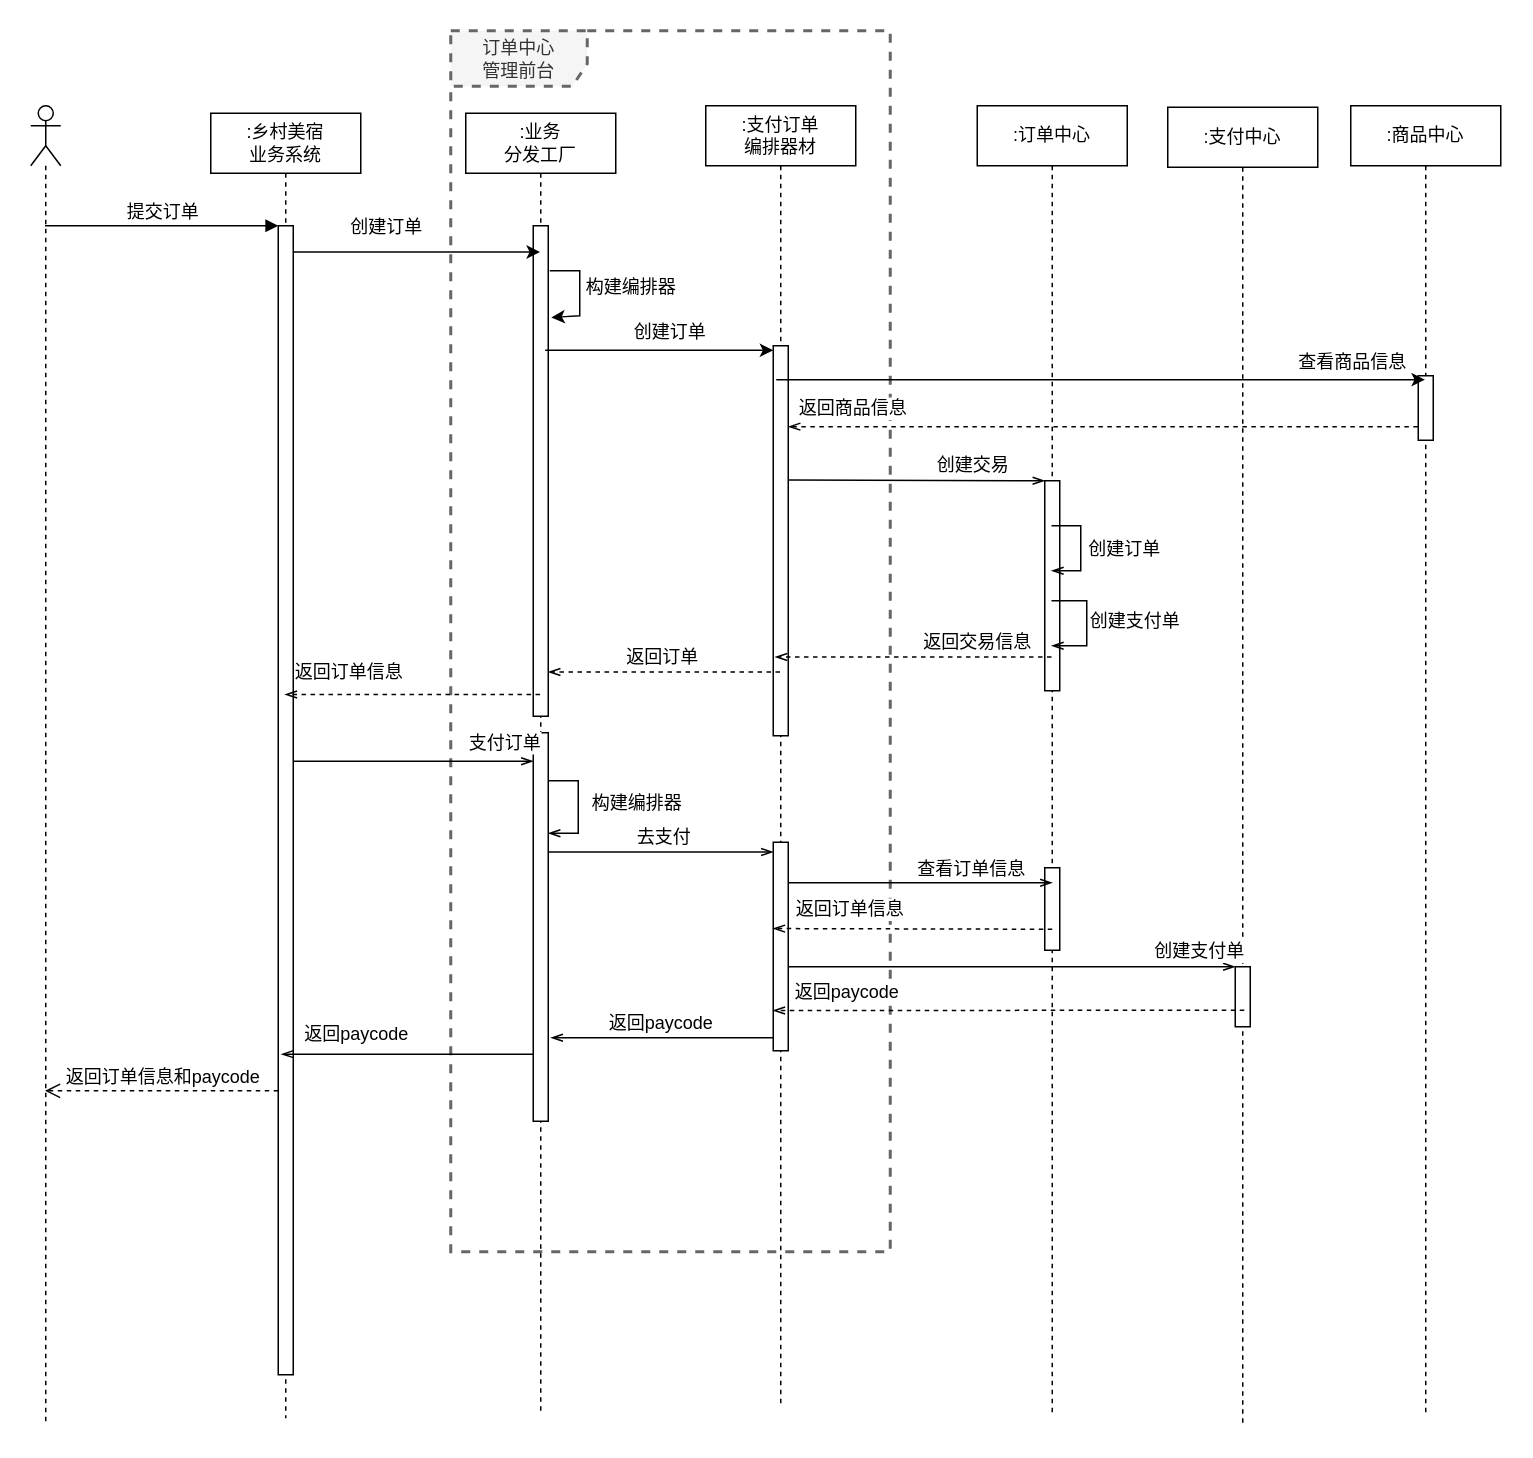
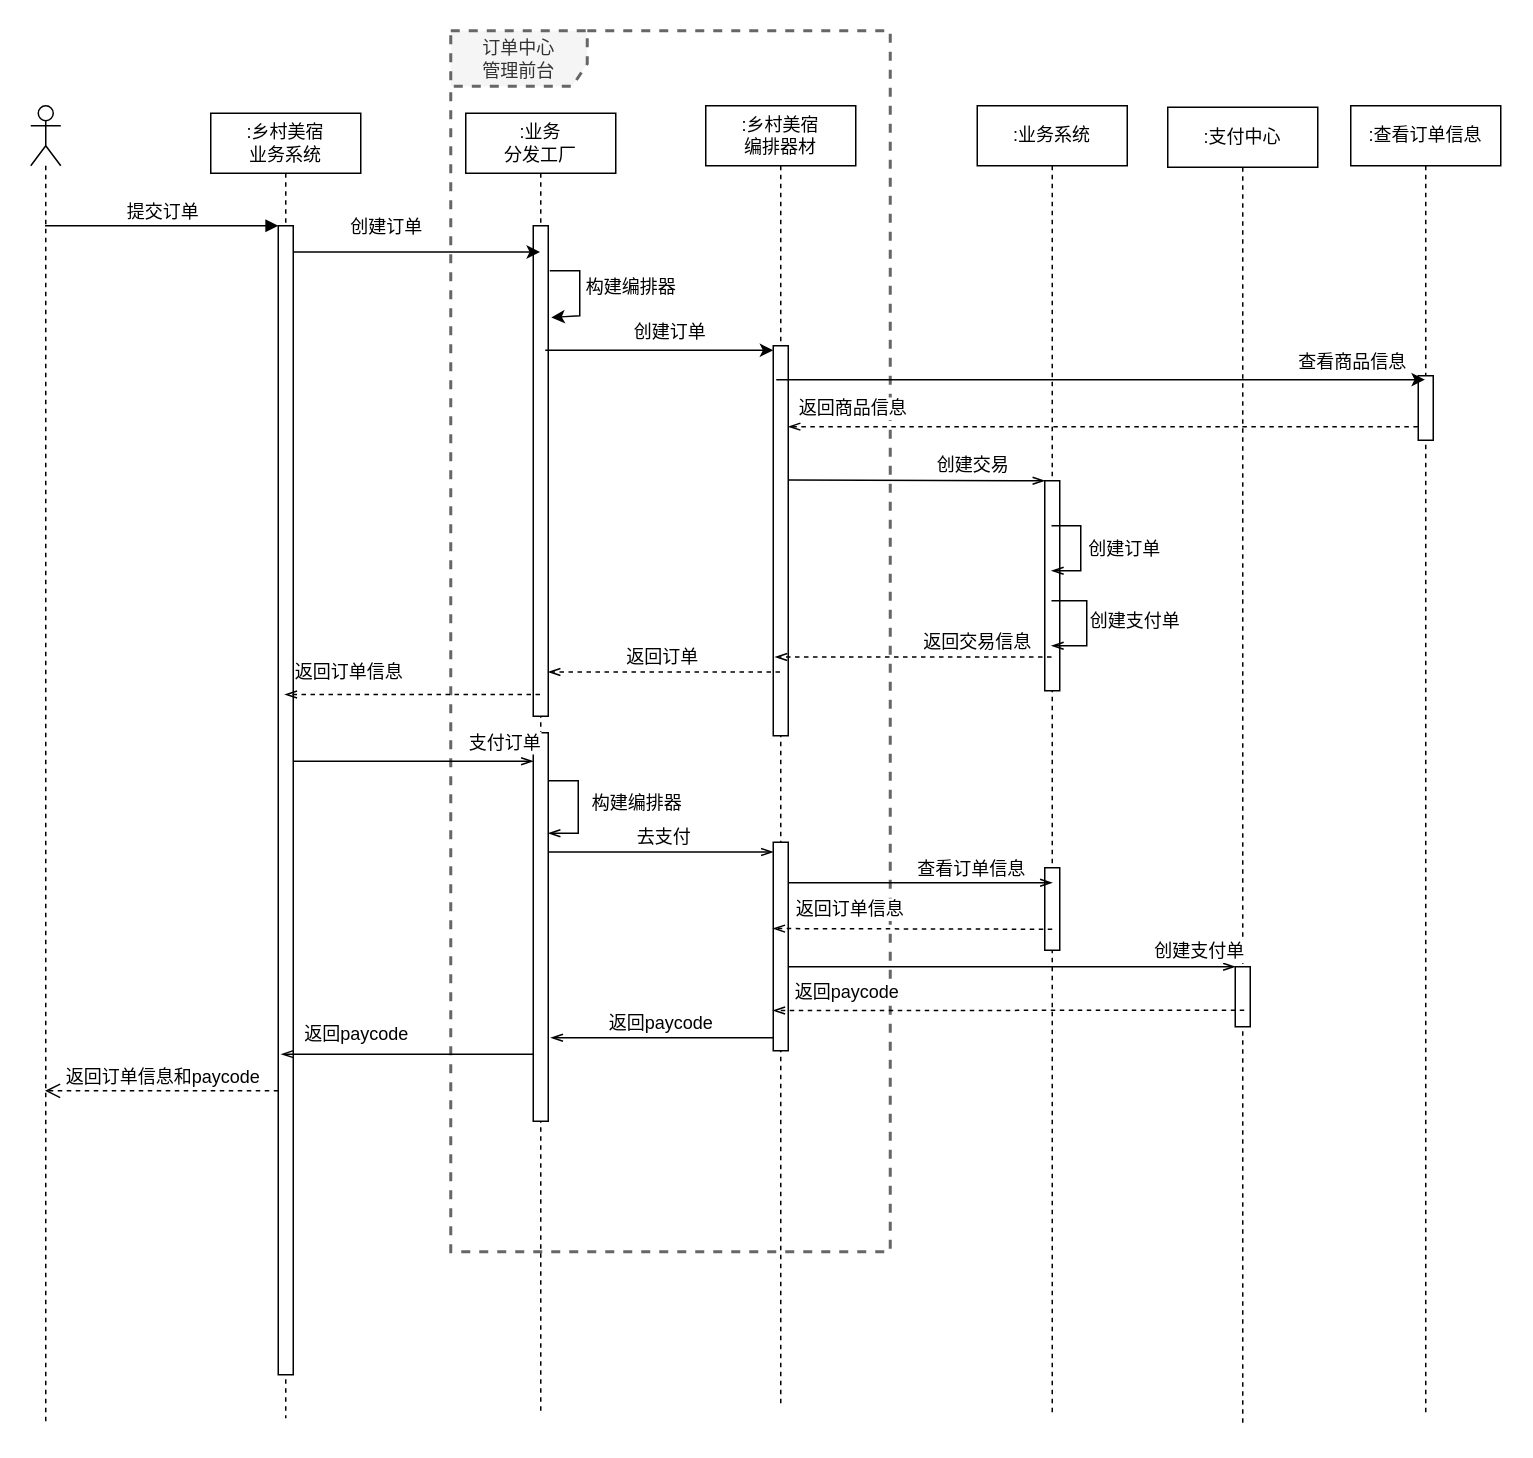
node ":支付订单 编排器材": label ":支付订单 编排器材" -> ":乡村美宿 编排器材"
node ":订单中心": label ":订单中心" -> ":业务系统"
node ":商品中心": label ":商品中心" -> ":查看订单信息"
